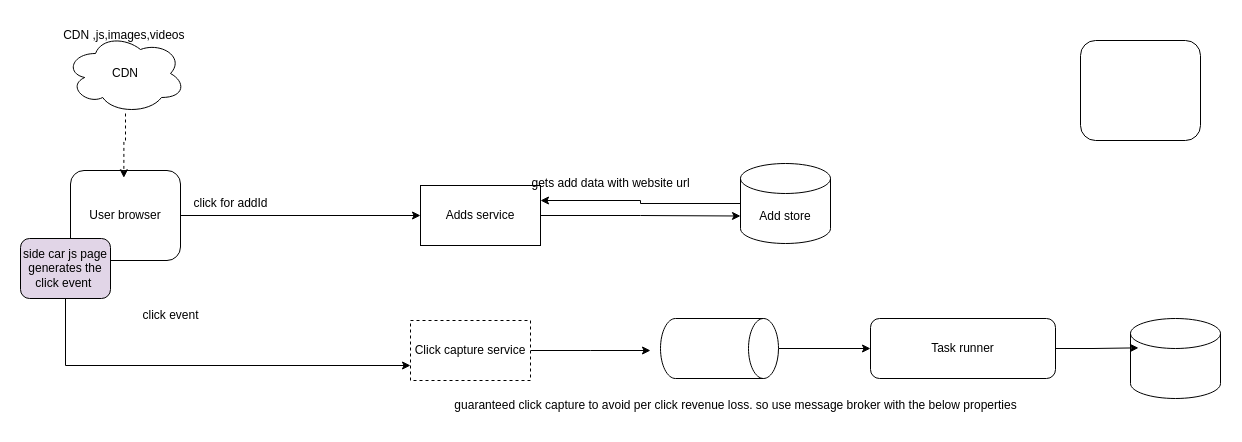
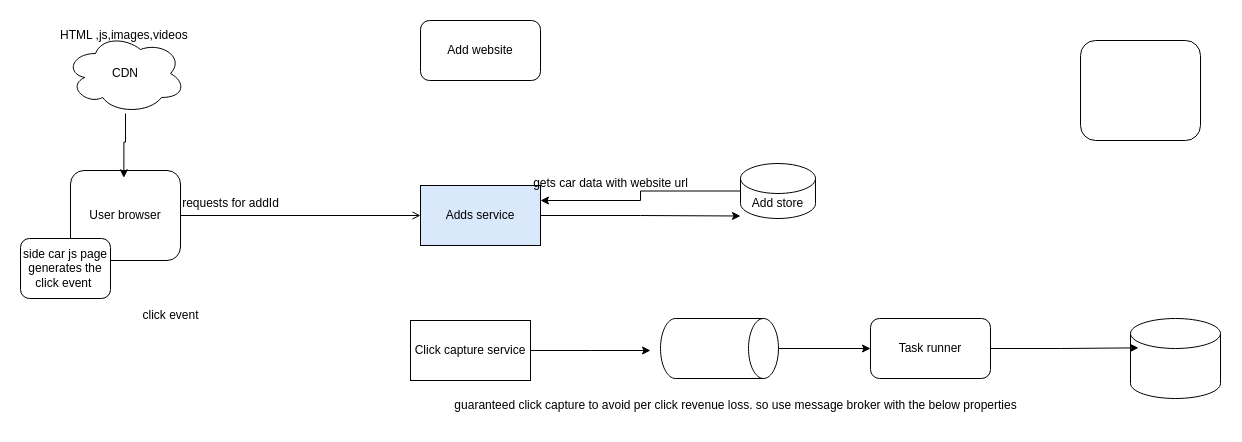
node "CDN ,js,images,videos": label "CDN ,js,images,videos" -> "HTML ,js,images,videos"
node "Add website": added
edge "CDN" -> "User browser": style dashed -> solid
node "gets add data with website url": label "gets add data with website url" -> "gets car data with website url"
node "click for addId": label "click for addId" -> "requests for addId"
node "Add store": size 90x80 -> 75x55
edge "User browser" -> "Adds service": arrowhead classic -> open
node "Adds service": fillcolor #ffffff -> #dae8fc
node "side car js page generates the click event": fillcolor #e1d5e7 -> #ffffff
node "Task runner": size 185x60 -> 120x60
node "Click capture service": style dashed -> solid
edge "side car js page generates the click event" -> "Click capture service": removed
